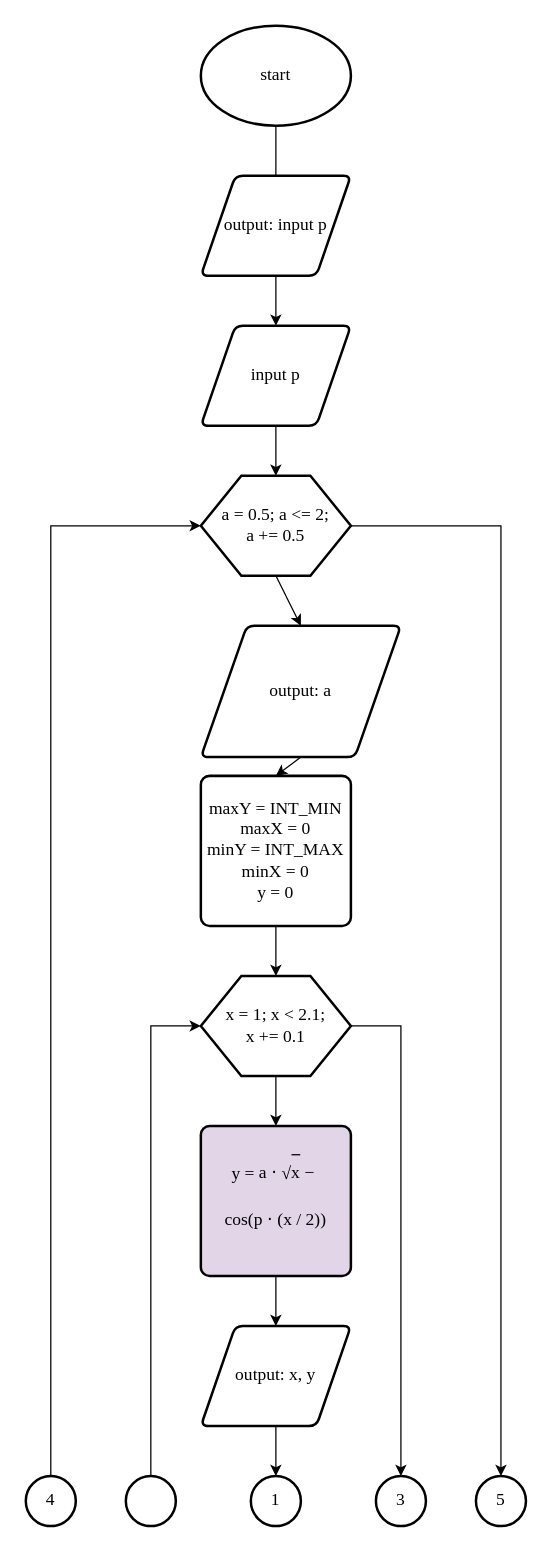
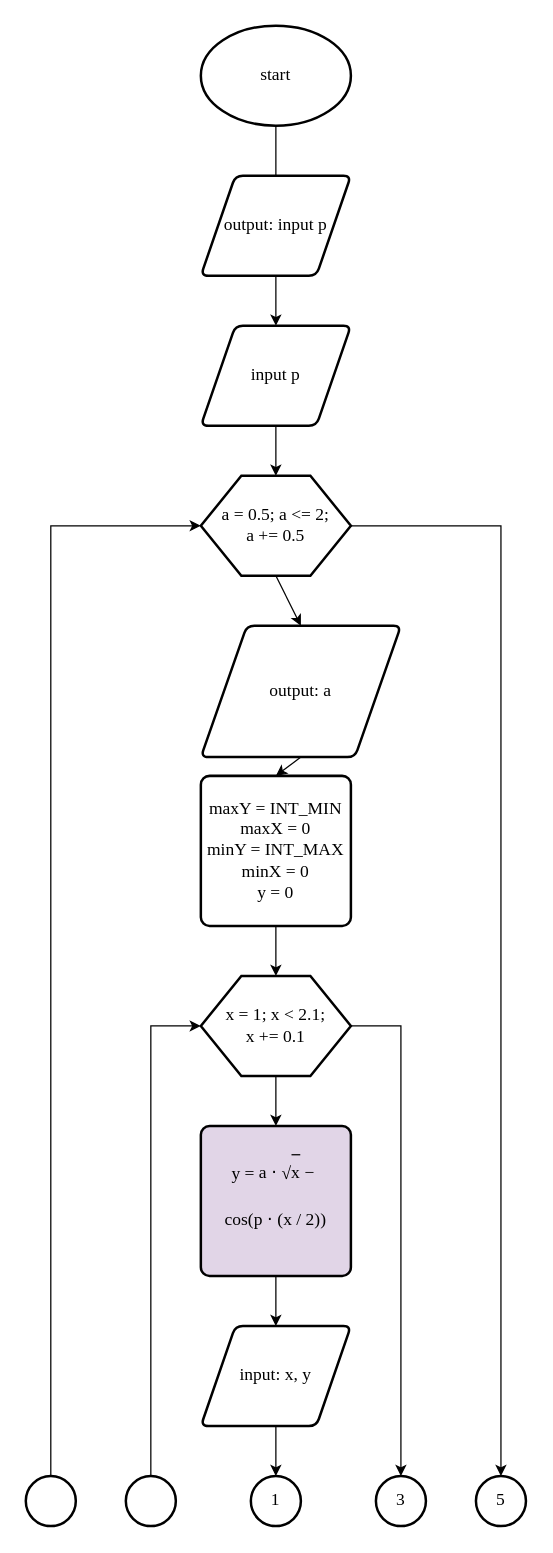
node "output: x, y": label "output: x, y" -> "input: x, y"
node "4": removed
